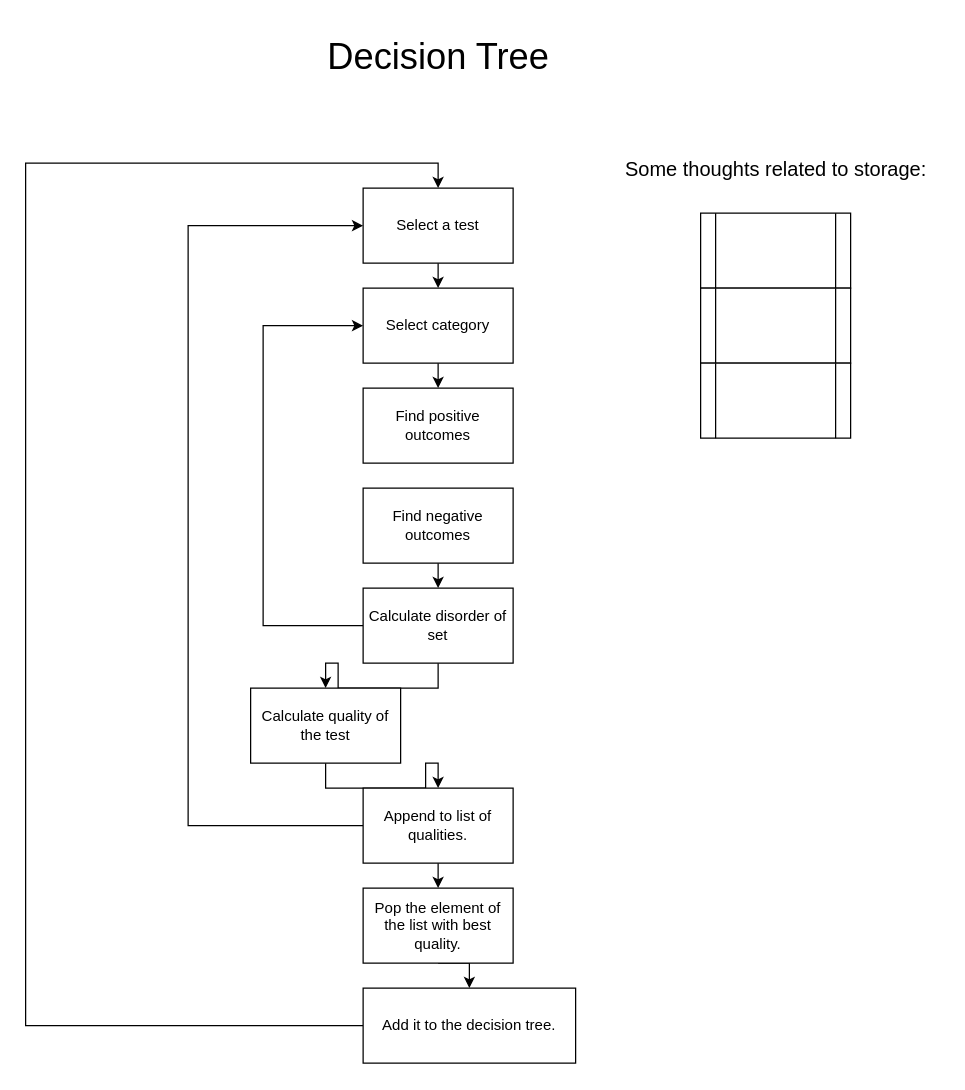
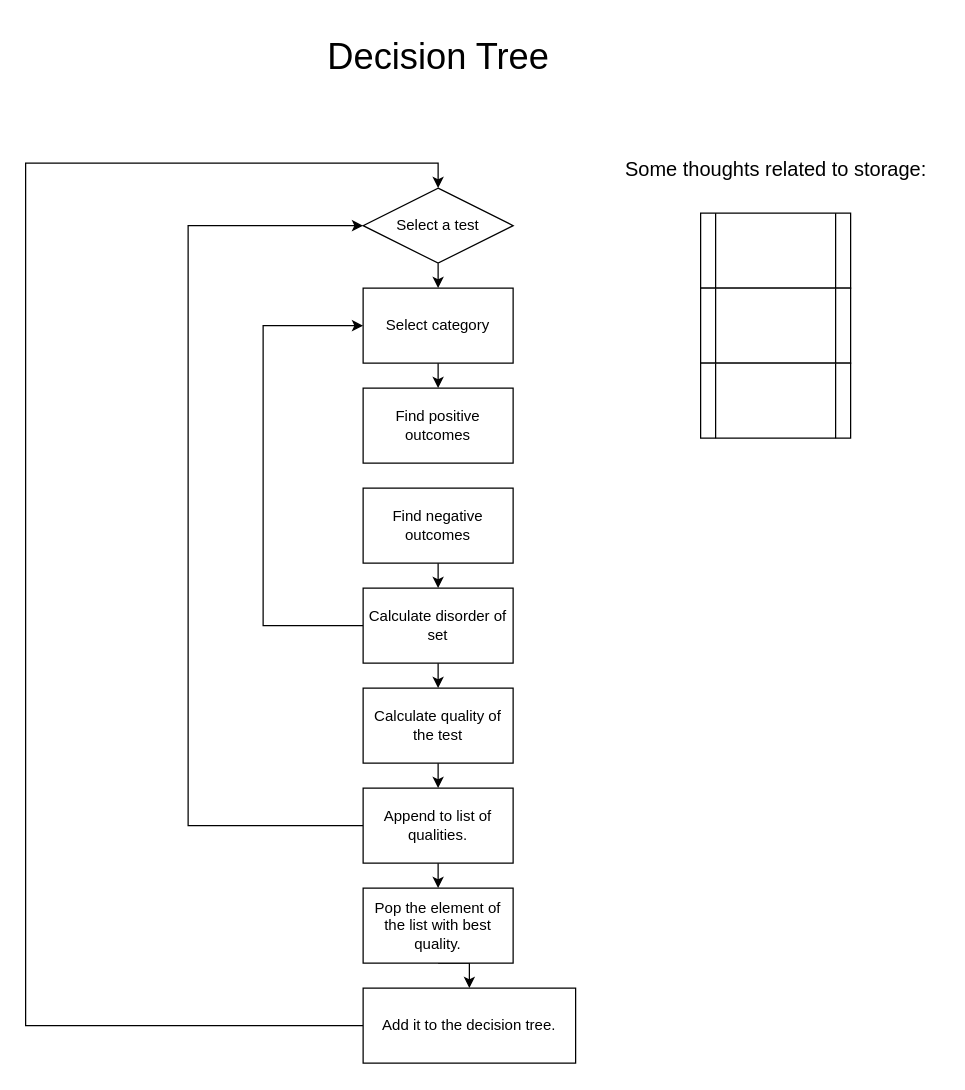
node "Select a test": shape rectangle -> diamond
node "Calculate quality of the test": moved (326, 726) -> (438, 726)
